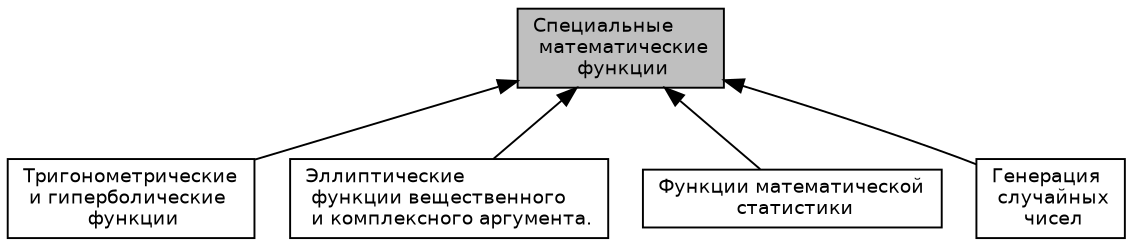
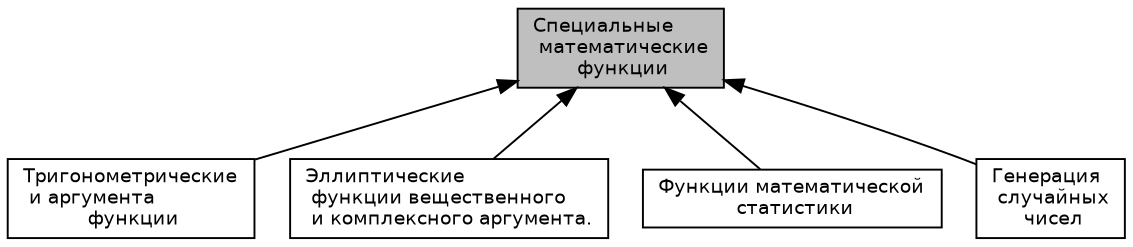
node "Тригонометрические и гиперболические функции": label "Тригонометрические и гиперболические функции" -> "Тригонометрические и аргумента функции"
